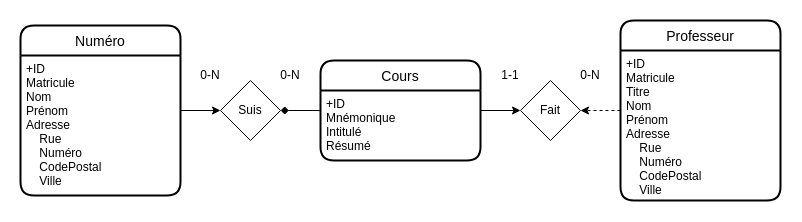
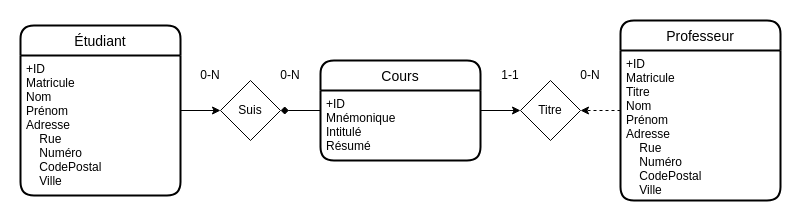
node "Numéro": label "Numéro" -> "Étudiant"
node "Fait": label "Fait" -> "Titre"
